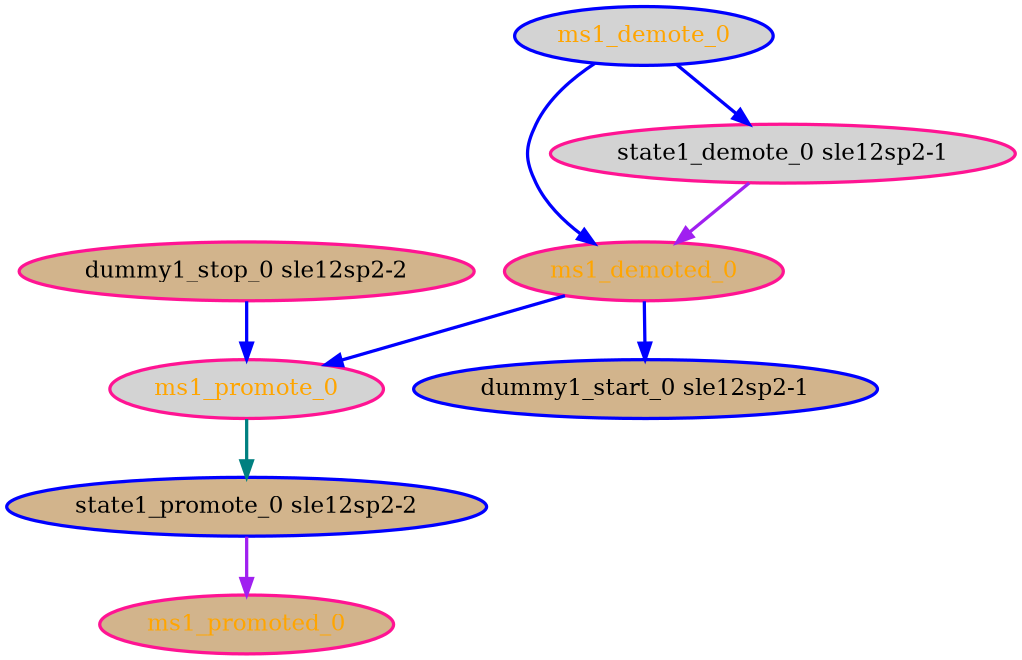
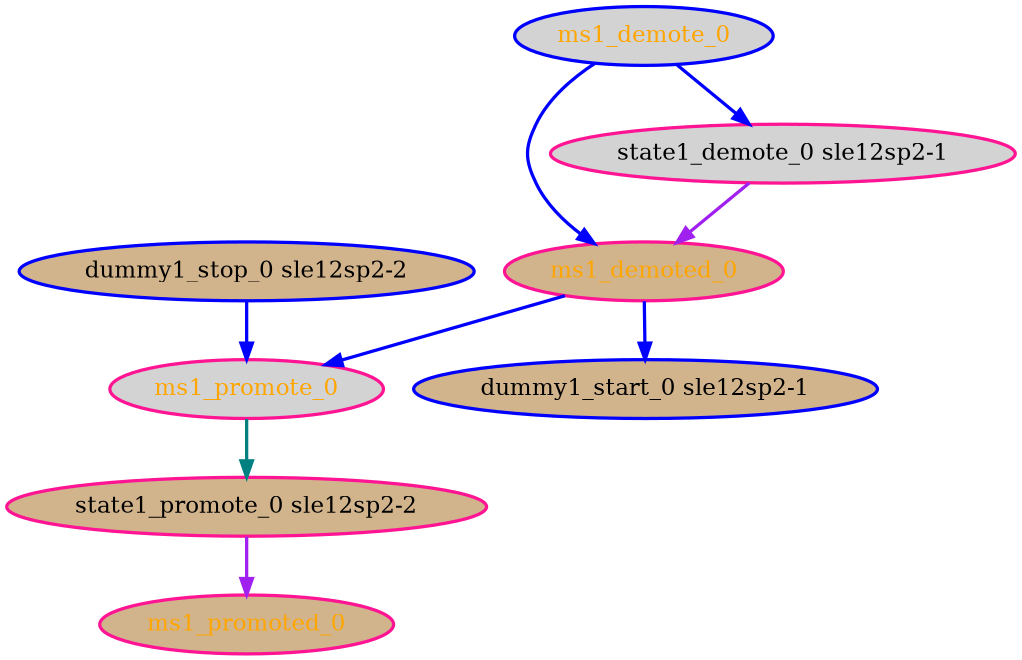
node "dummy1_stop_0 sle12sp2-2": color deeppink -> blue
node "state1_promote_0 sle12sp2-2": color blue -> deeppink
